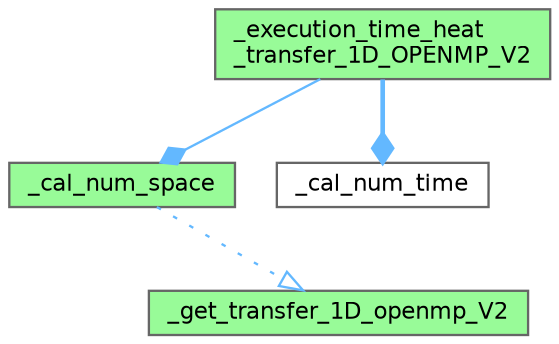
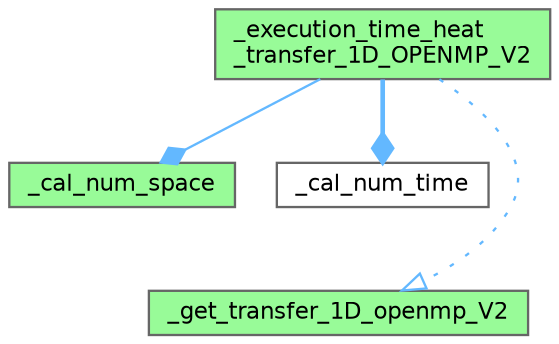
edge "_cal_num_space" -> "_get_transfer_1D_openmp_V2": now "_execution_time_heat _transfer_1D_OPENMP_V2" -> "_get_transfer_1D_openmp_V2"
